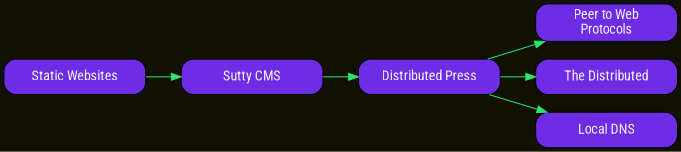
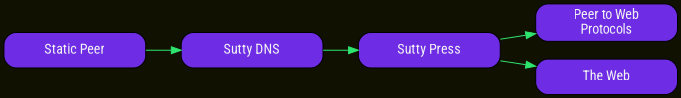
node "Static Websites": label "Static Websites" -> "Static Peer"
node "Sutty CMS": label "Sutty CMS" -> "Sutty DNS"
node "Distributed Press": label "Distributed Press" -> "Sutty Press"
node "The Distributed": label "The Distributed" -> "The Web"
node "Local DNS": removed
